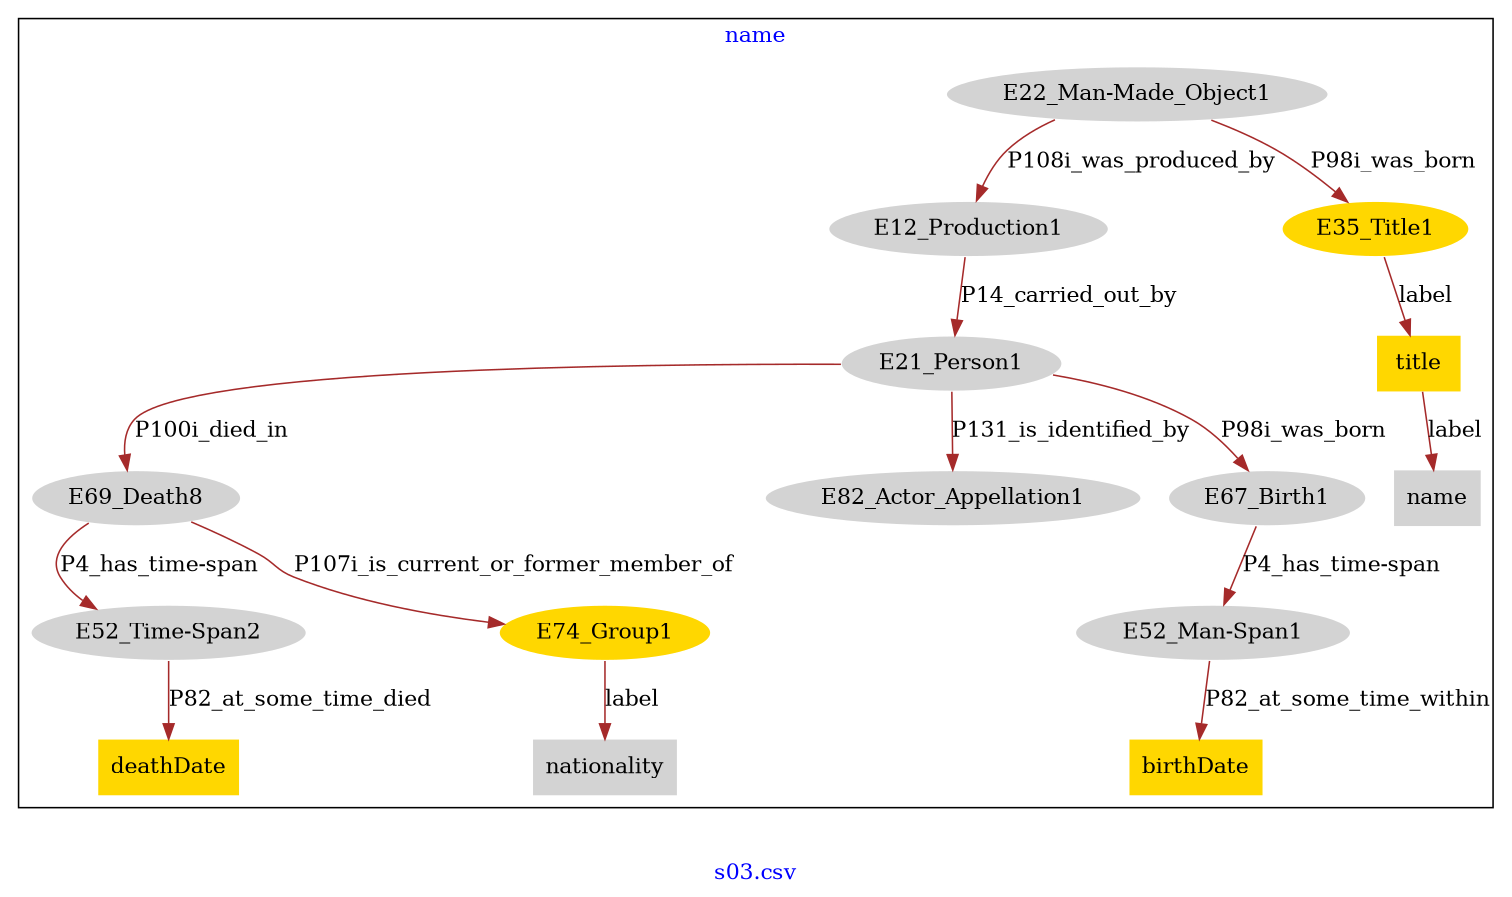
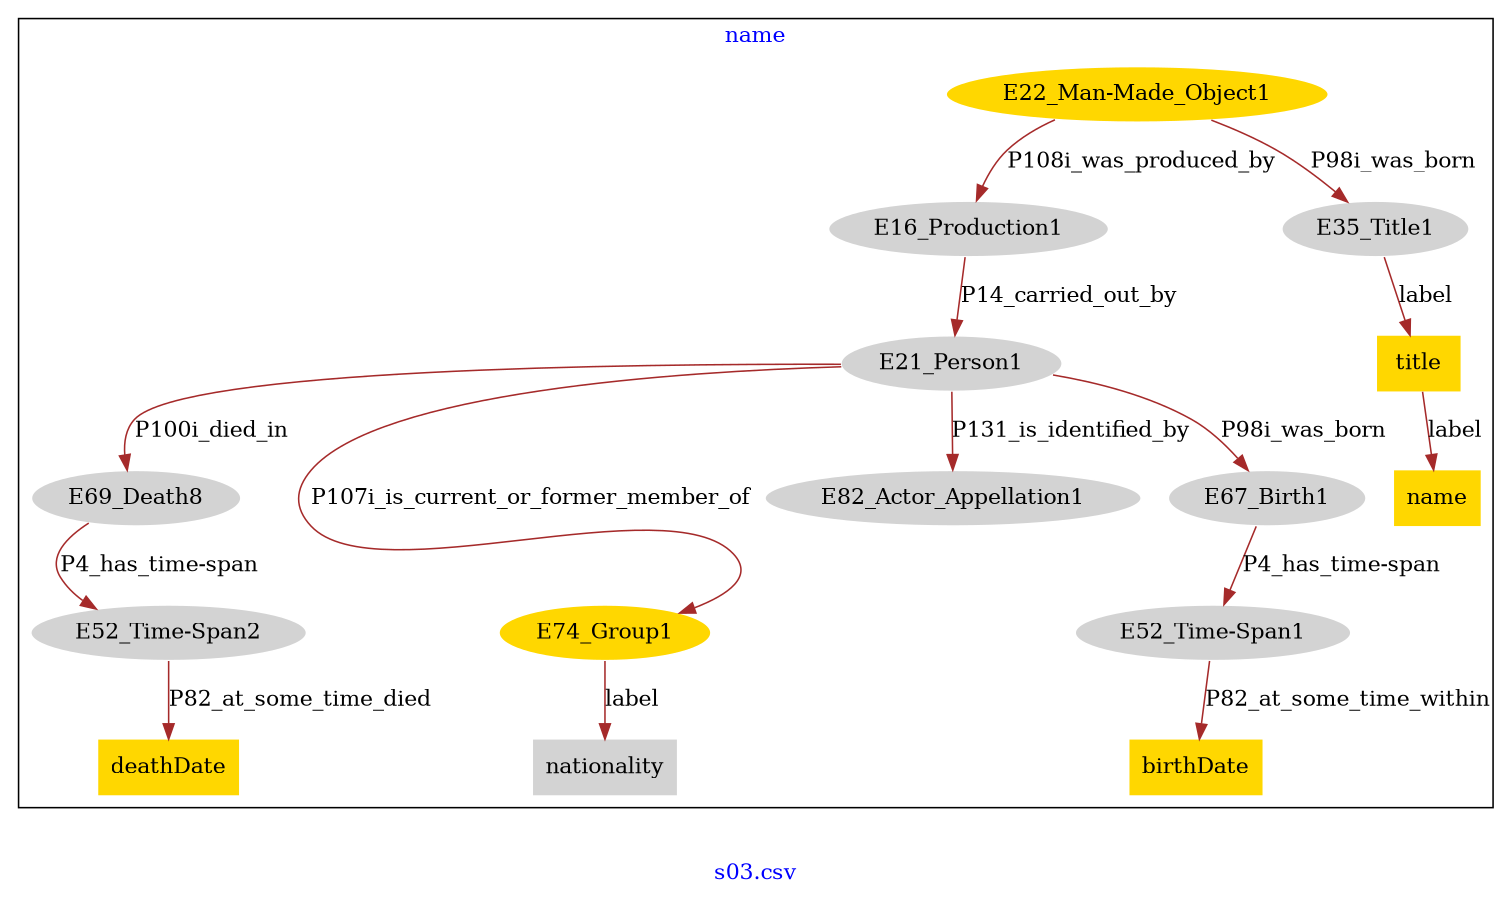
node "E22_Man-Made_Object1": fillcolor lightgray -> gold
node "E12_Production1": label "E12_Production1" -> "E16_Production1"
node "E35_Title1": fillcolor gold -> lightgray
node "name": fillcolor lightgray -> gold
edge "E69_Death8" -> "E74_Group1": now "E21_Person1" -> "E74_Group1"
node "E52_Man-Span1": label "E52_Man-Span1" -> "E52_Time-Span1"
